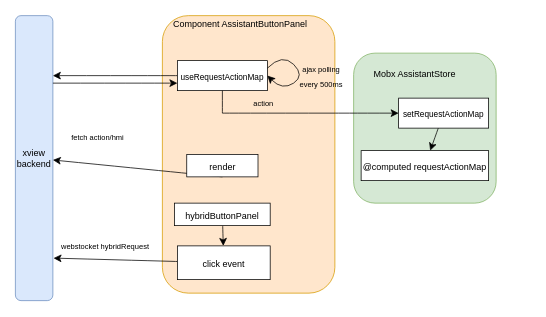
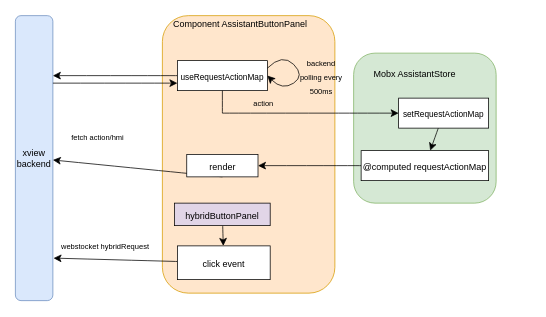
node "ajax polling every 500ms": label "ajax polling every 500ms" -> "backend polling every 500ms"
edge "@computed requestActionMap" -> "render": added
node "hybridButtonPanel": fillcolor #ffffff -> #e1d5e7
